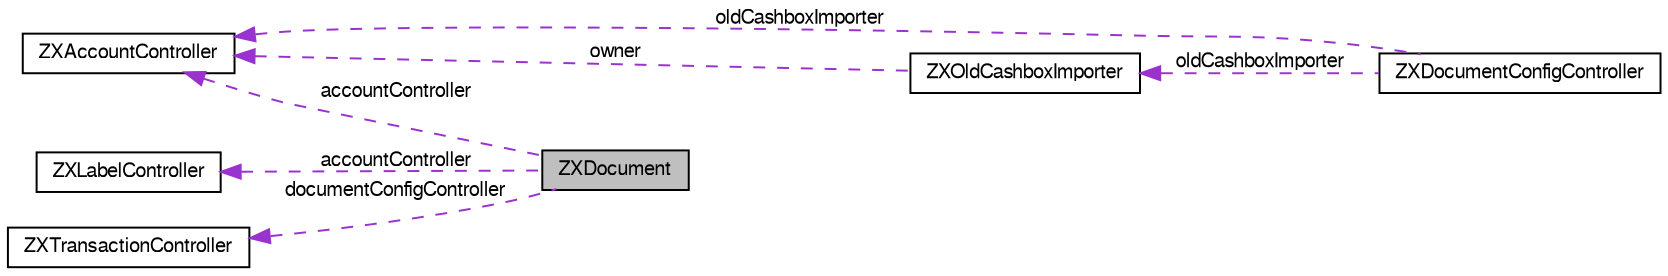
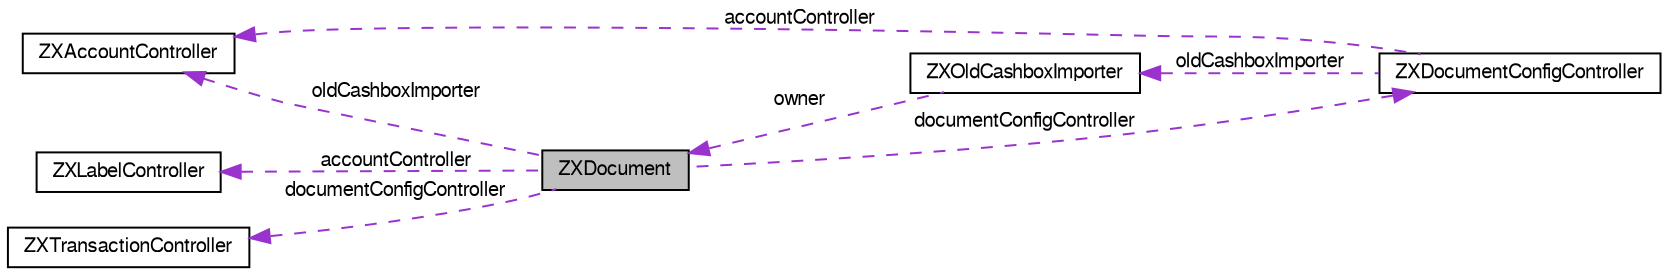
edge "ZXDocumentConfigController" -> "ZXAccountController": label "oldCashboxImporter" -> "accountController"
edge "ZXOldCashboxImporter" -> "ZXAccountController": now "ZXOldCashboxImporter" -> "ZXDocument"
edge "ZXDocument" -> "ZXAccountController": label "accountController" -> "oldCashboxImporter"
edge "ZXDocument" -> "ZXDocumentConfigController": added, label "documentConfigController"
